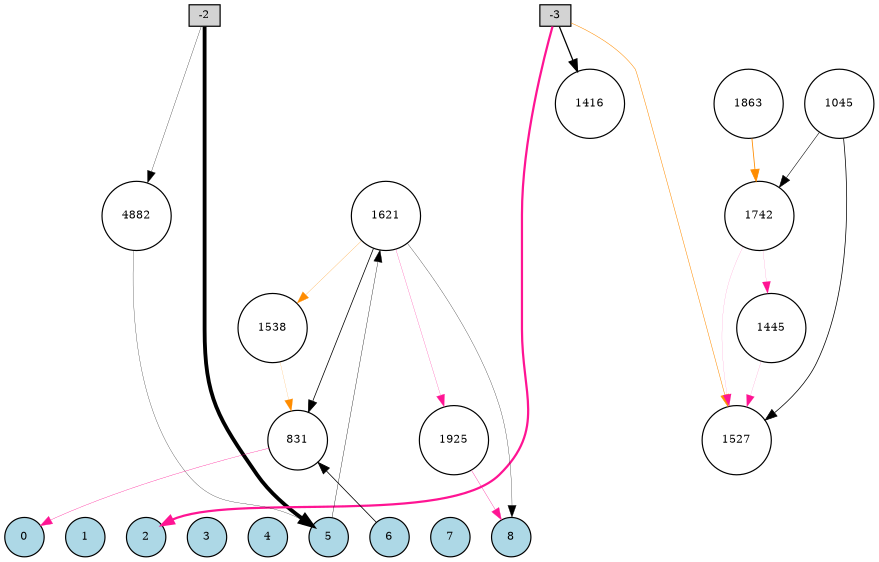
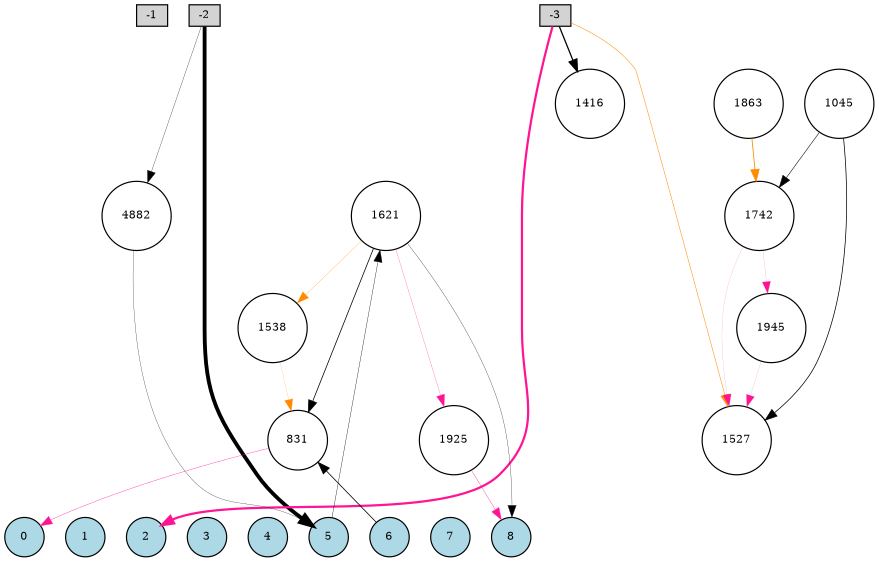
node "-1": added
node "1445": label "1445" -> "1945"
